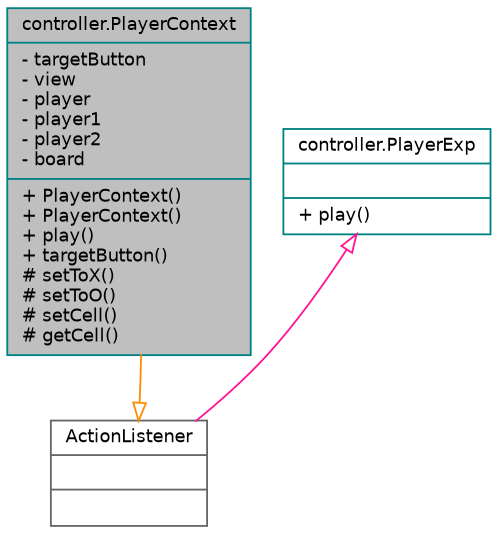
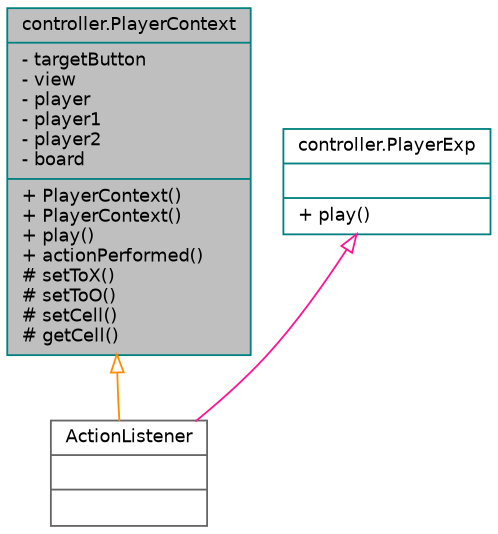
node "controller.PlayerContext": text "+ targetButton()" -> "+ actionPerformed()"
edge "controller.PlayerContext" -> "ActionListener": reversed
